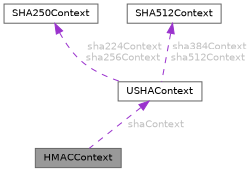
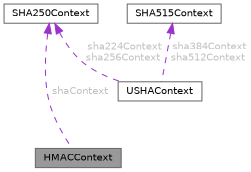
node "SHA512Context": label "SHA512Context" -> "SHA515Context"
edge "HMACContext" -> "USHAContext": now "HMACContext" -> "SHA250Context"
